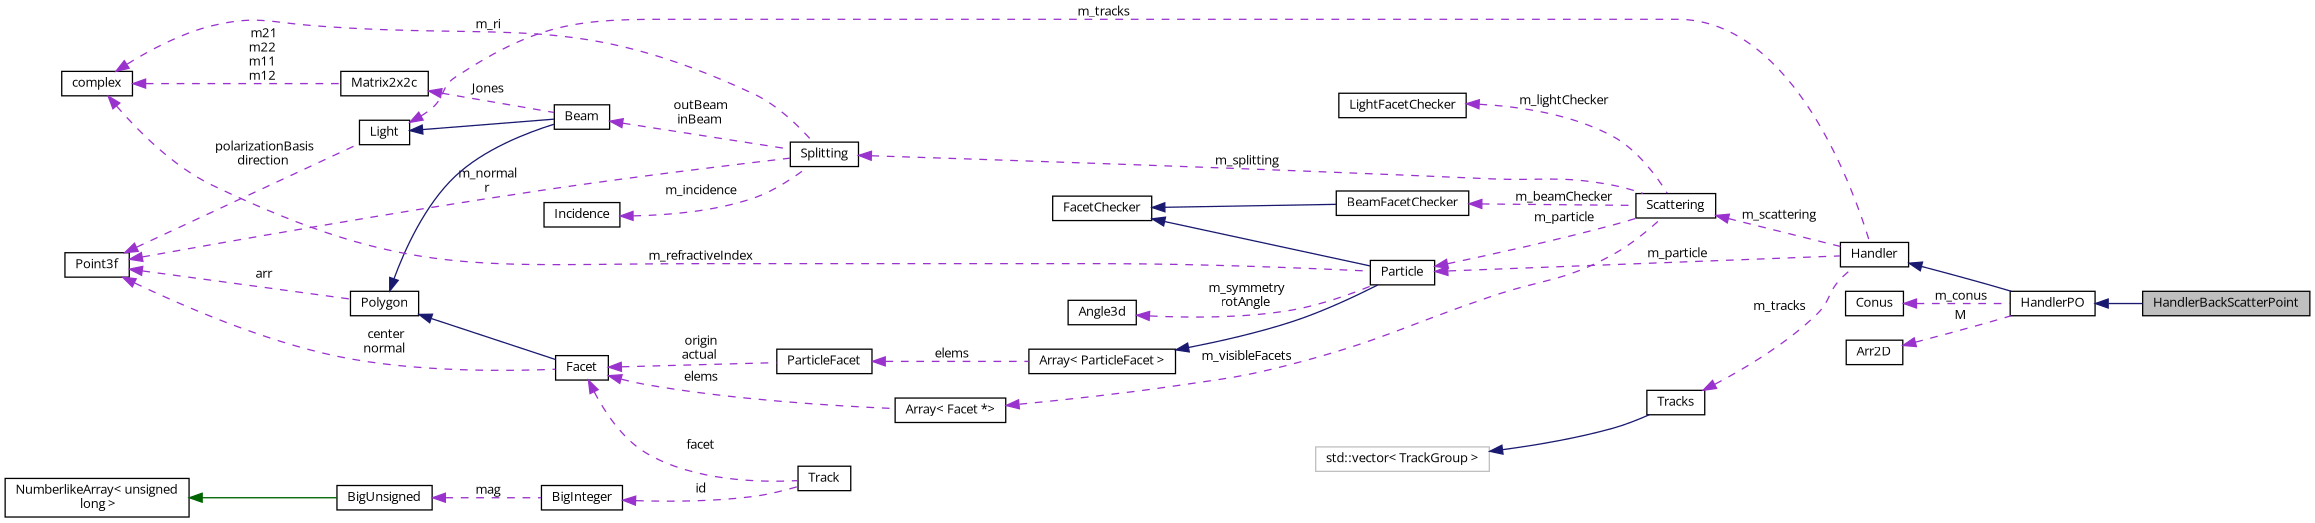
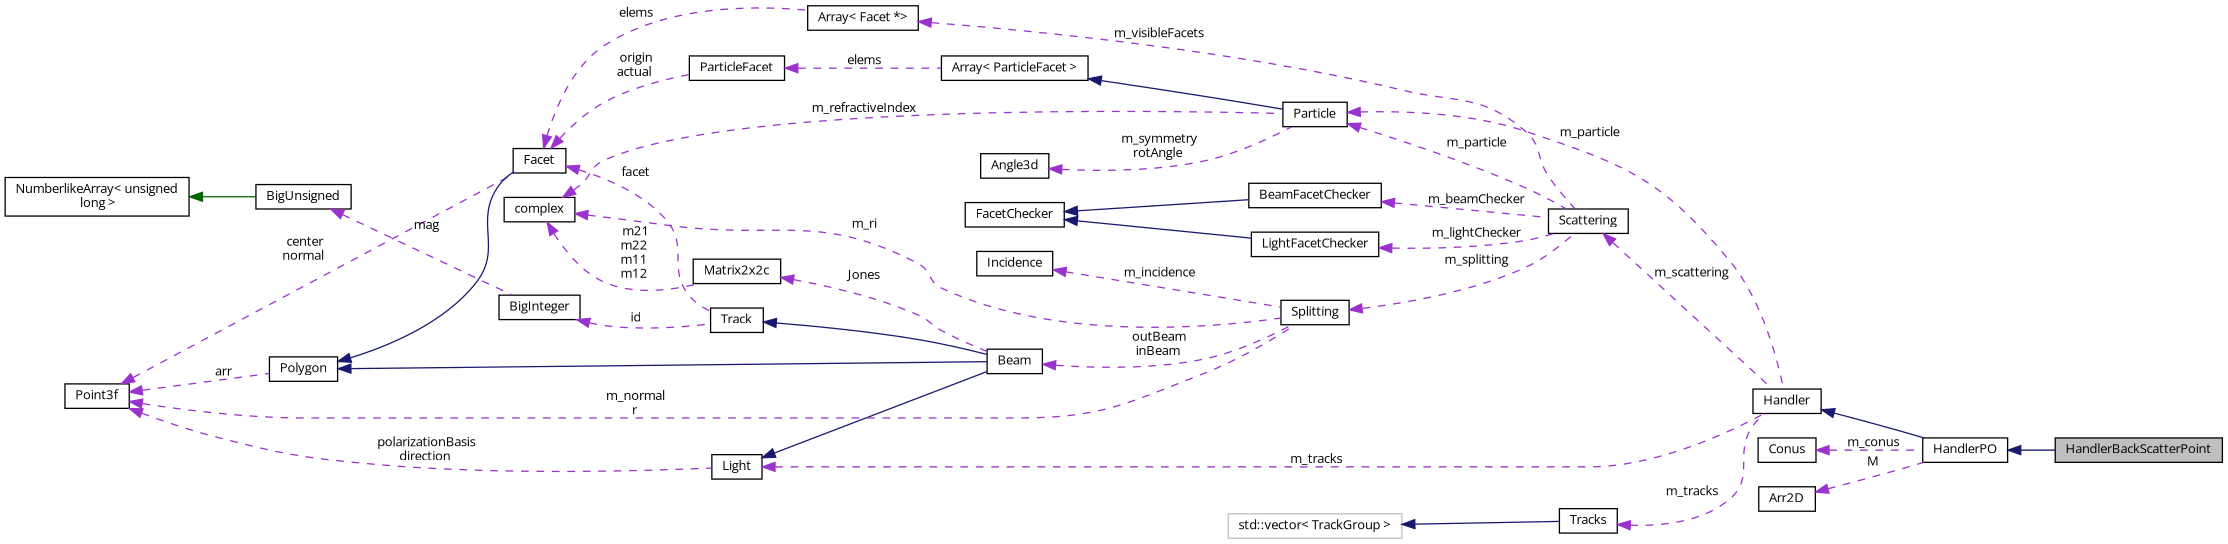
edge "Particle" -> "FacetChecker": now "LightFacetChecker" -> "FacetChecker"
edge "Beam" -> "Track": added
